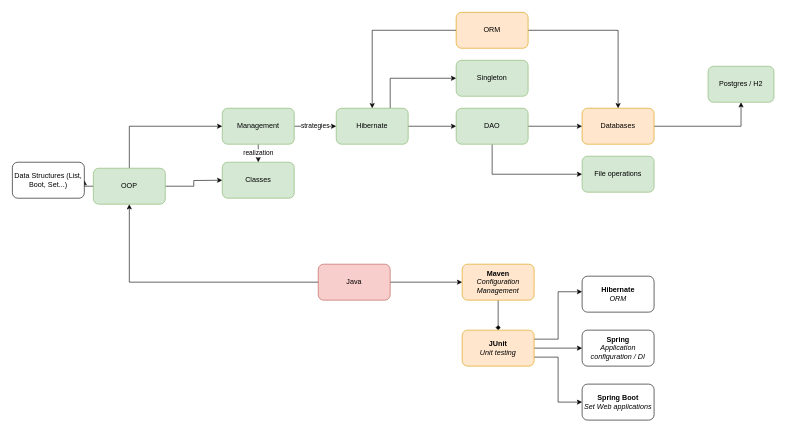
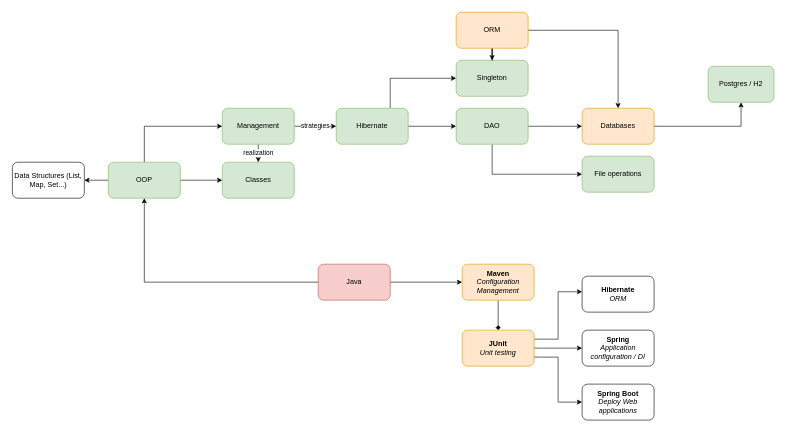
edge "ORM" -> "Hibernate": now "ORM" -> "Singleton"
node "Data Structures (List, Boot, Set...)": label "Data Structures (List, Boot, Set...)" -> "Data Structures (List, Map, Set...)"
node "OOP": moved (129, 186) -> (144, 180)
node "Spring Boot Set Web applications": label "Spring Boot Set Web applications" -> "Spring Boot Deploy Web applications"
